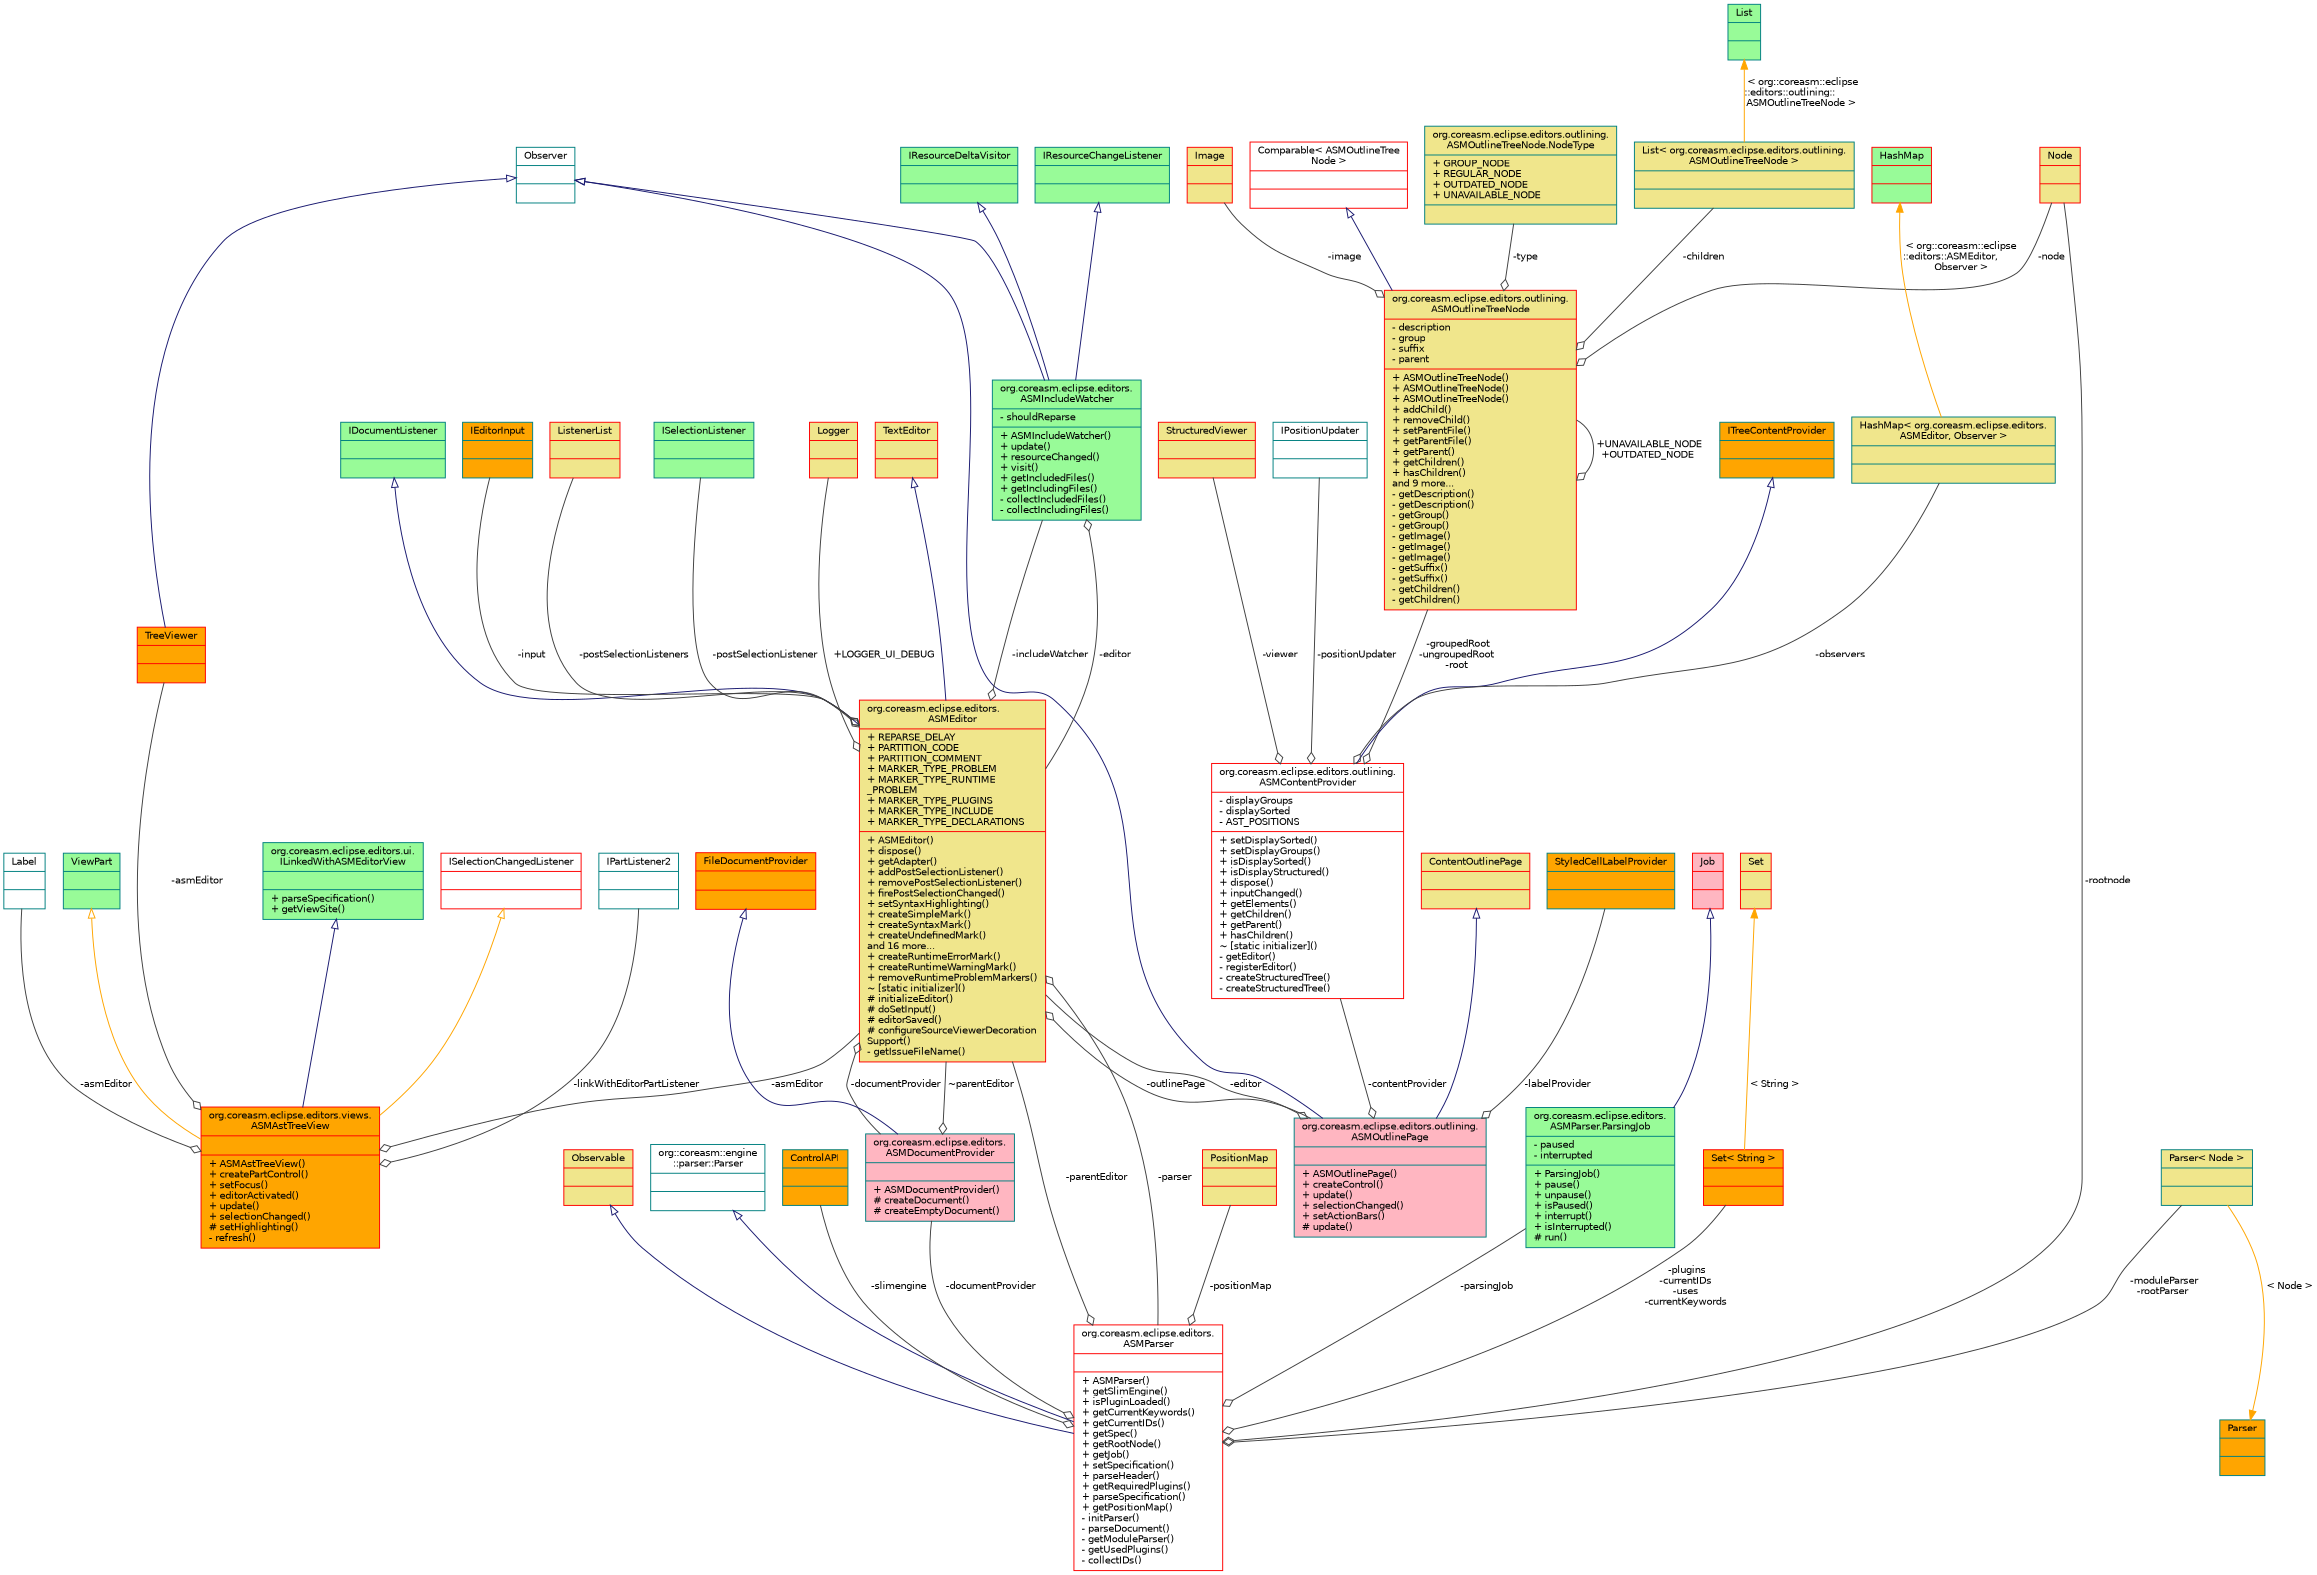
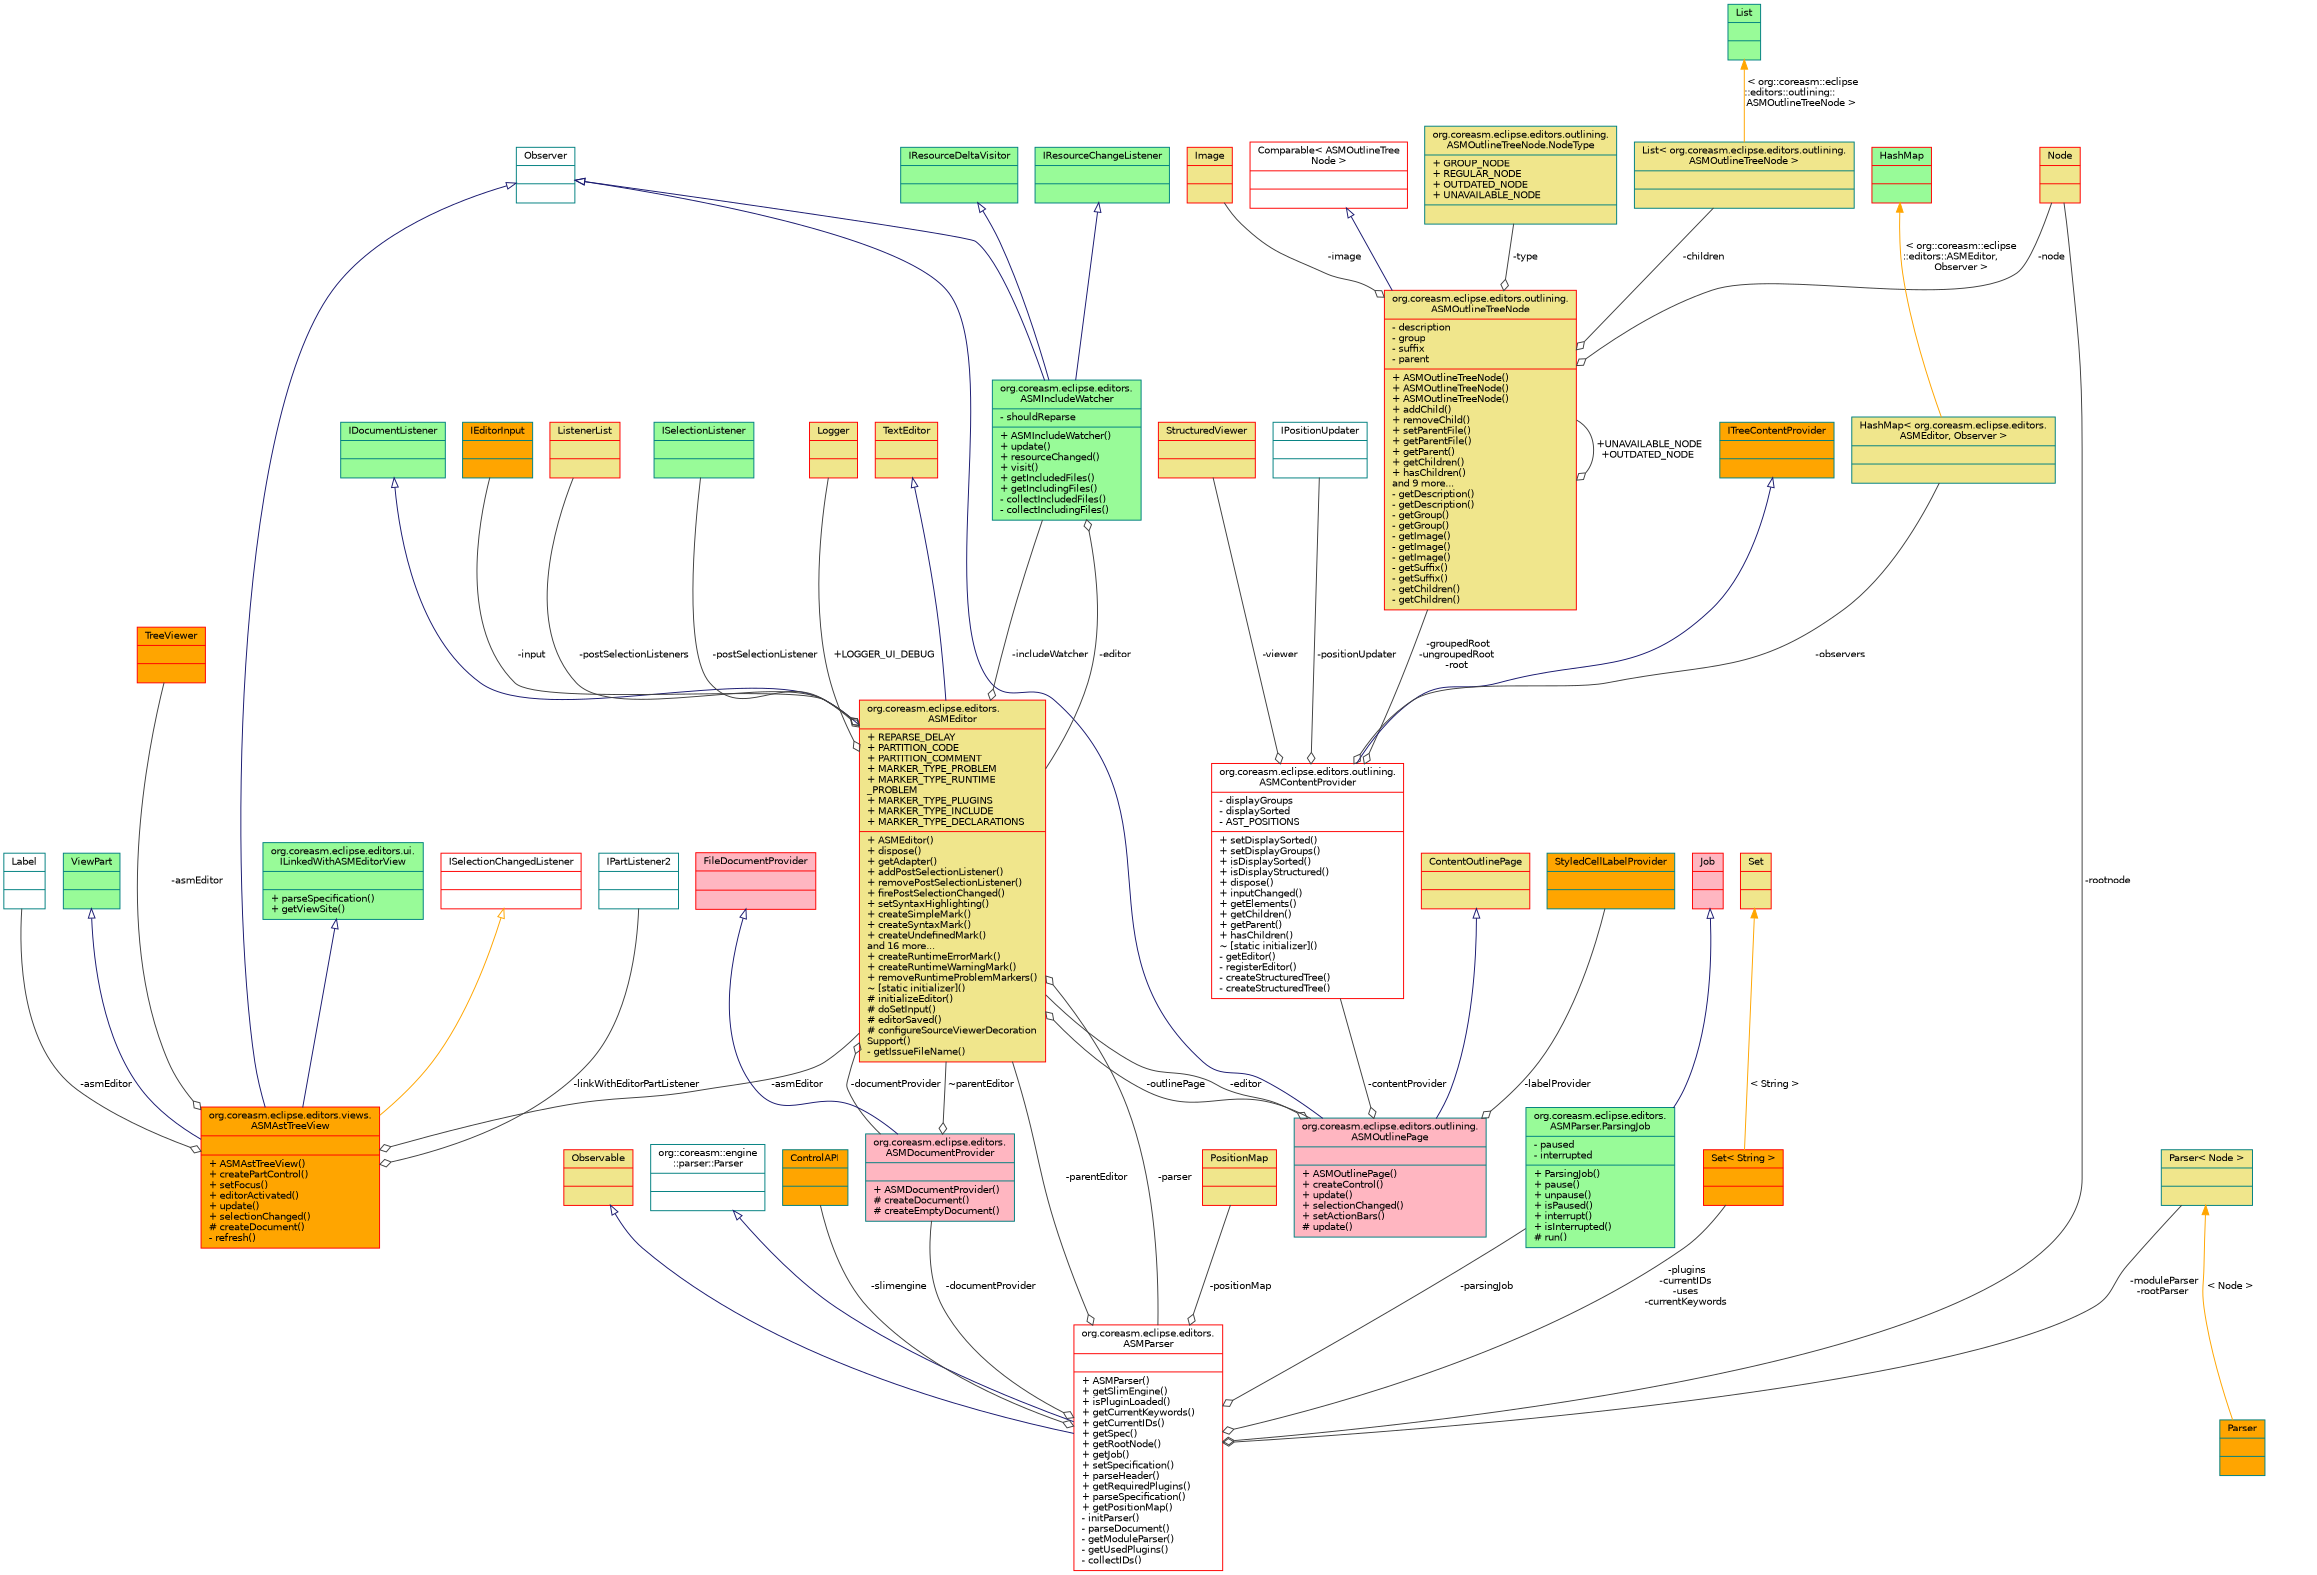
edge "TreeViewer" -> "Observer": now "org.coreasm.eclipse.editors.views." -> "Observer"
node "FileDocumentProvider": fillcolor orange -> lightpink
edge "org.coreasm.eclipse.editors.views." -> "ViewPart": color orange -> midnightblue
node "org.coreasm.eclipse.editors.views.": text "# setHighlighting()" -> "# createDocument()"
edge "Parser< Node >" -> "Parser": reversed
